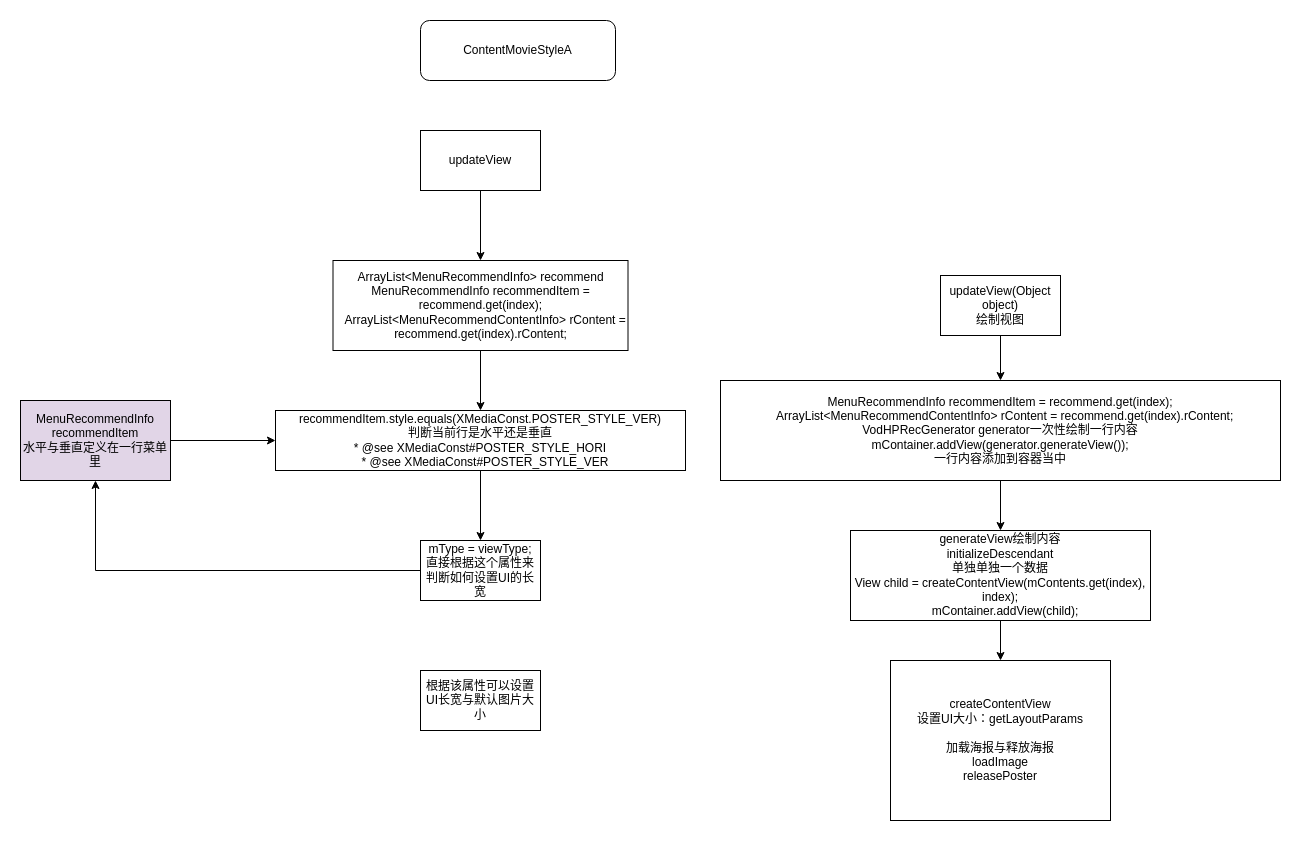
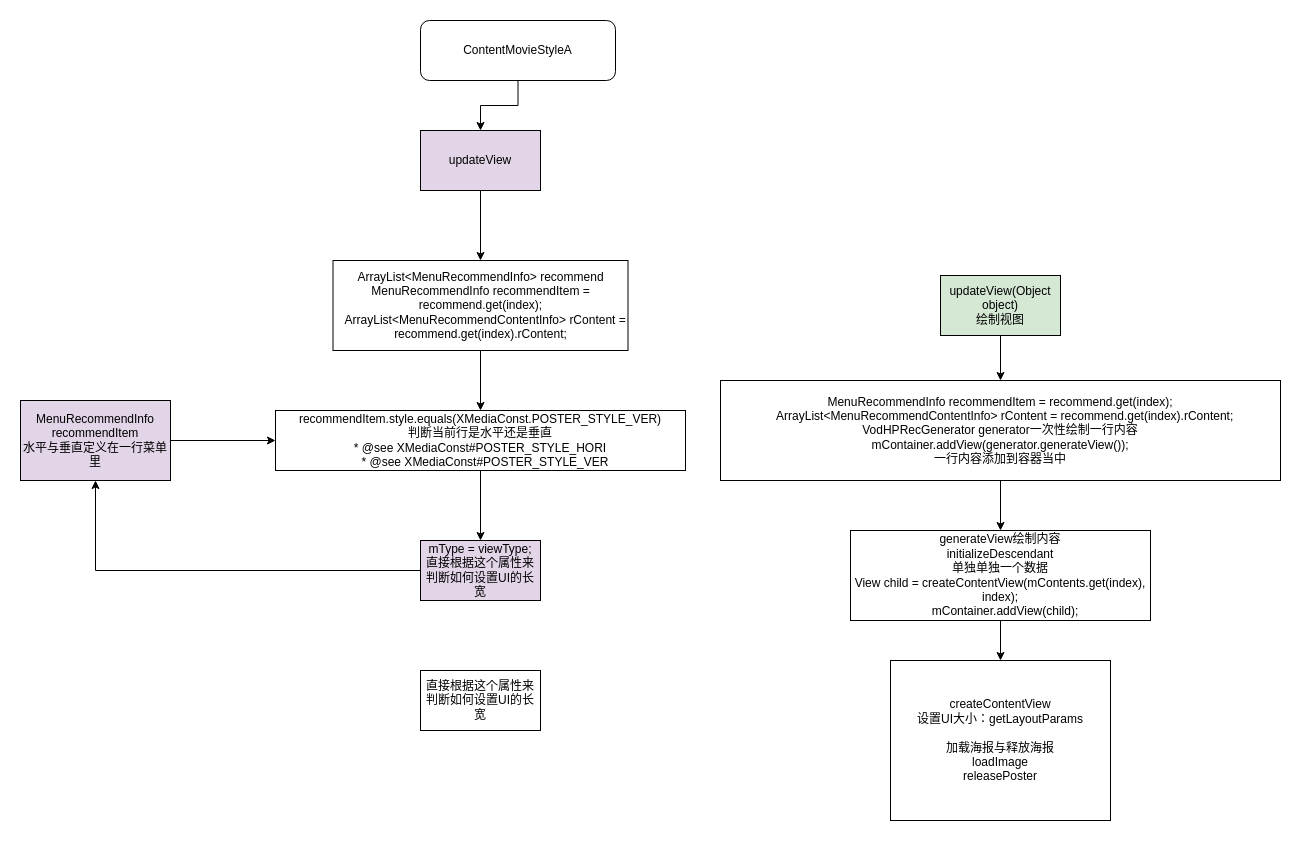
edge "ContentMovieStyleA" -> "updateView": added
node "updateView": fillcolor #ffffff -> #e1d5e7
node "updateView(Object object) 绘制视图": fillcolor #ffffff -> #d5e8d4
node "mType = viewType; 直接根据这个属性来判断如何设置UI的长宽": fillcolor #ffffff -> #e1d5e7
node "根据该属性可以设置UI长宽与默认图片大小": label "根据该属性可以设置UI长宽与默认图片大小" -> "直接根据这个属性来判断如何设置UI的长宽"
